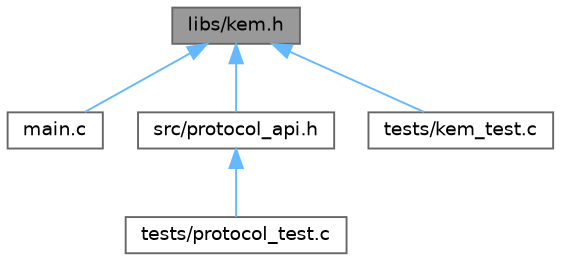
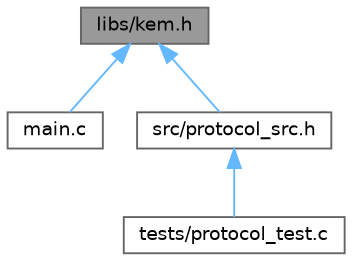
node "src/protocol_api.h": label "src/protocol_api.h" -> "src/protocol_src.h"
node "tests/kem_test.c": removed
